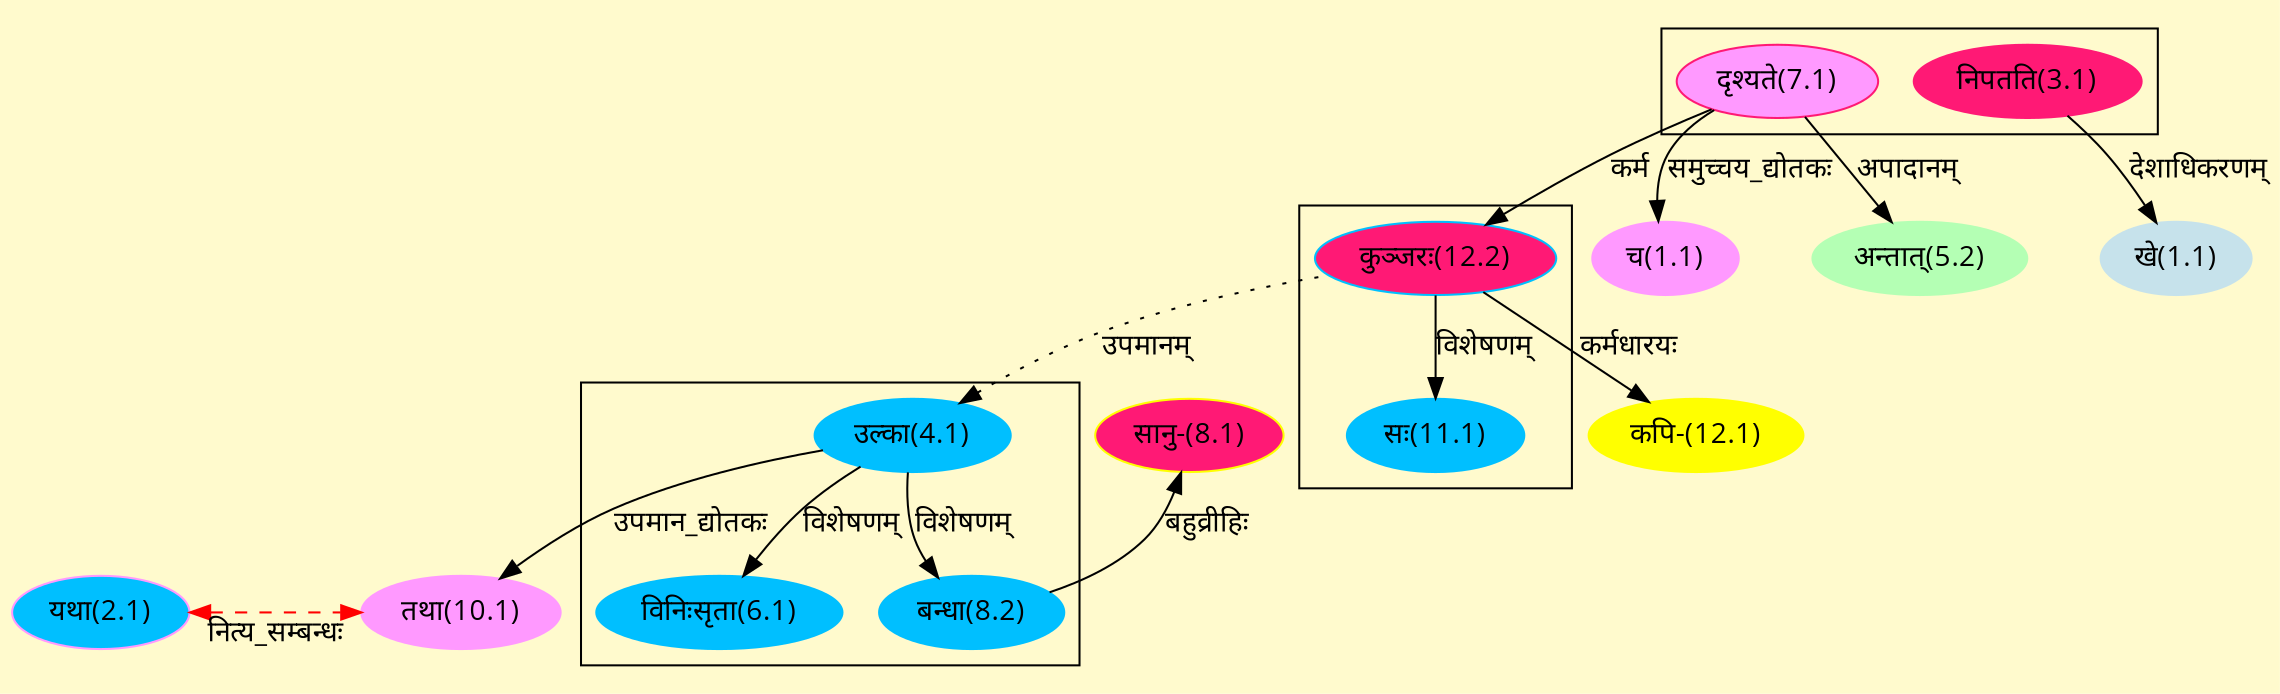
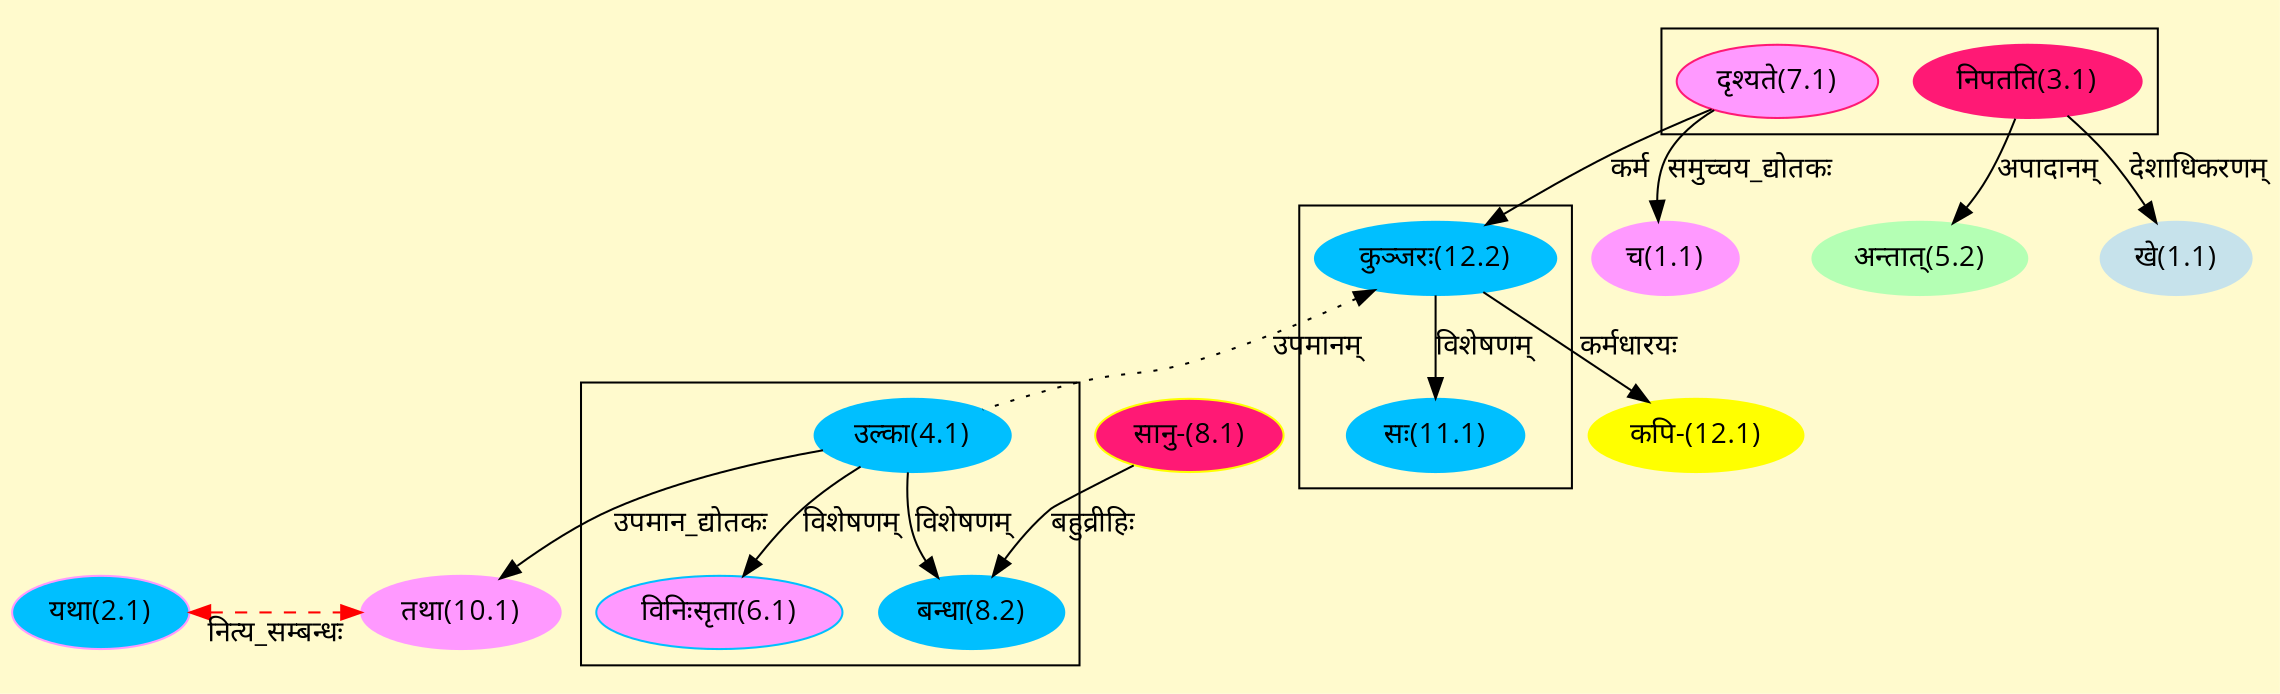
edge "दृश्यते(7.1)" -> "अन्तात्(5.2)": now "निपतति(3.1)" -> "अन्तात्(5.2)"
node "कुञ्जरः(12.2)": fillcolor #ff1975 -> #00bfff
edge "कुञ्जरः(12.2)" -> "उल्का(4.1)": reversed
edge "बन्धा(8.2)" -> "सानु-(8.1)": reversed
node "विनिःसृता(6.1)": fillcolor #00bfff -> #ff99ff
